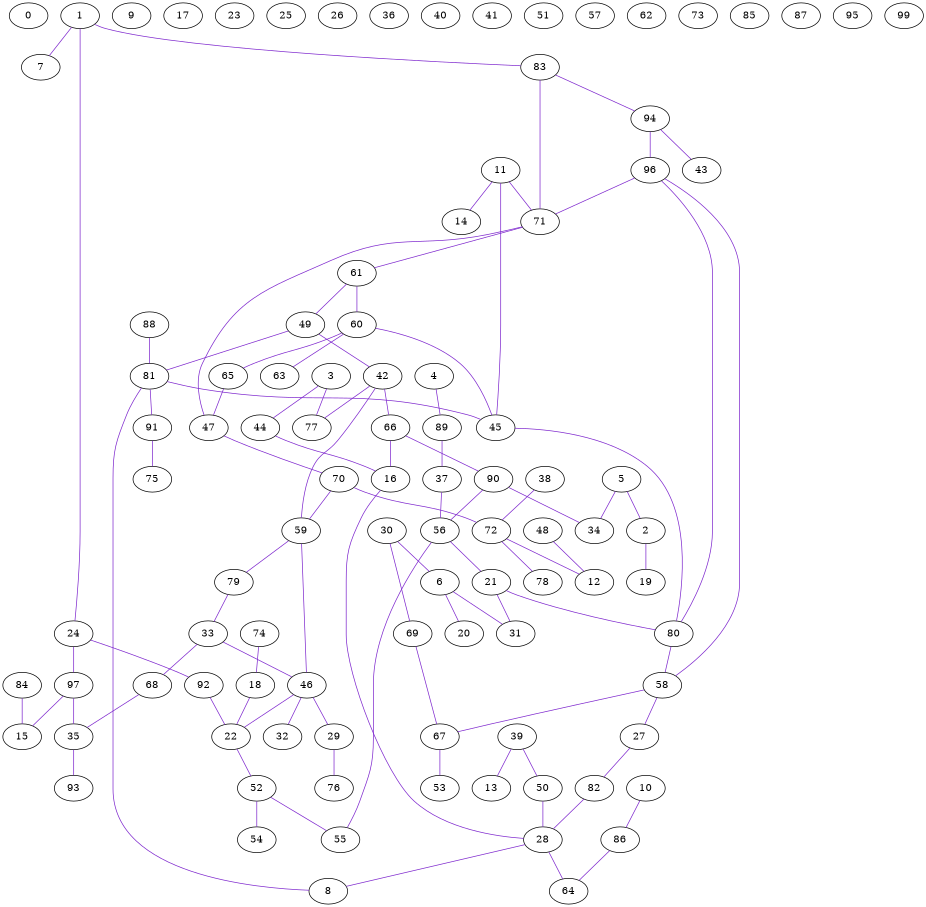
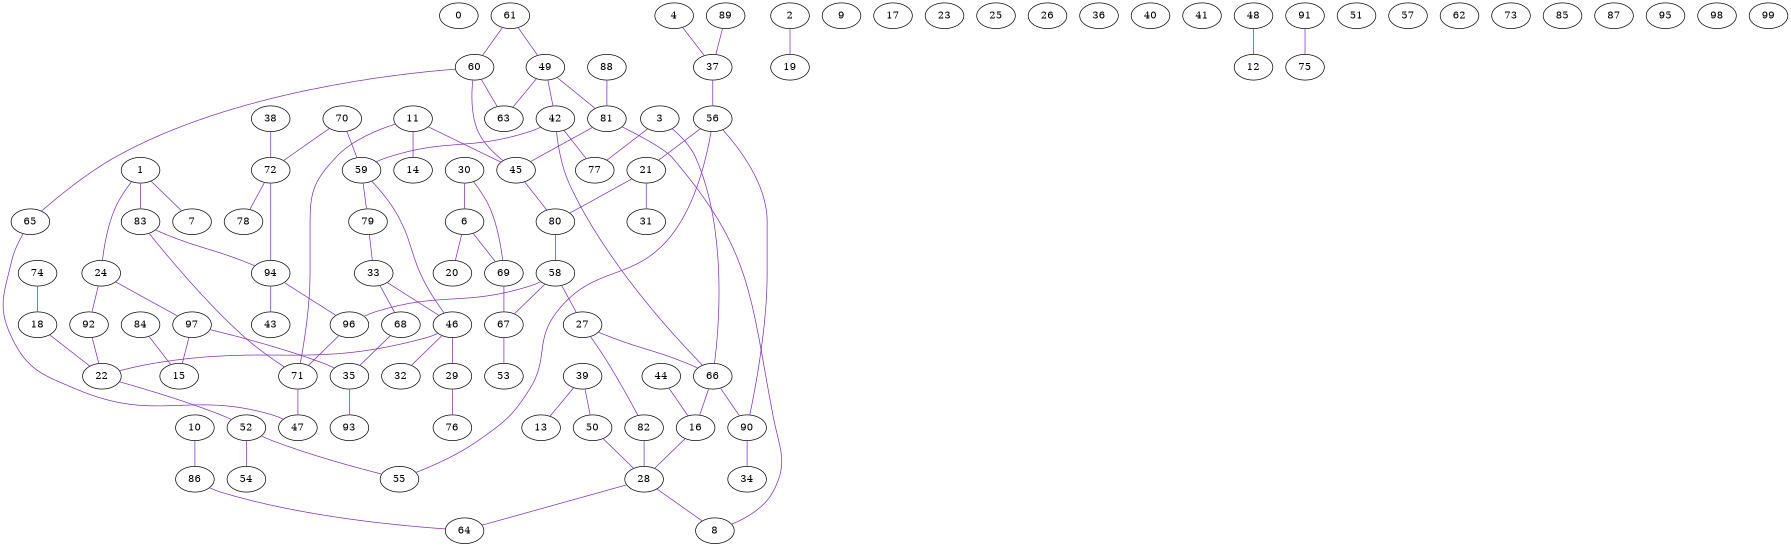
node "98": added
edge "49" -- "63": added
edge "71" -- "61": removed
edge "27" -- "66": added
edge "96" -- "80": removed
edge "81" -- "91": removed
edge "3" -- "44": now "3" -- "66"
edge "4" -- "89": now "4" -- "37"
edge "47" -- "70": removed
node "5": removed
edge "72" -- "12": now "72" -- "94"
edge "6" -- "31": now "6" -- "69"
